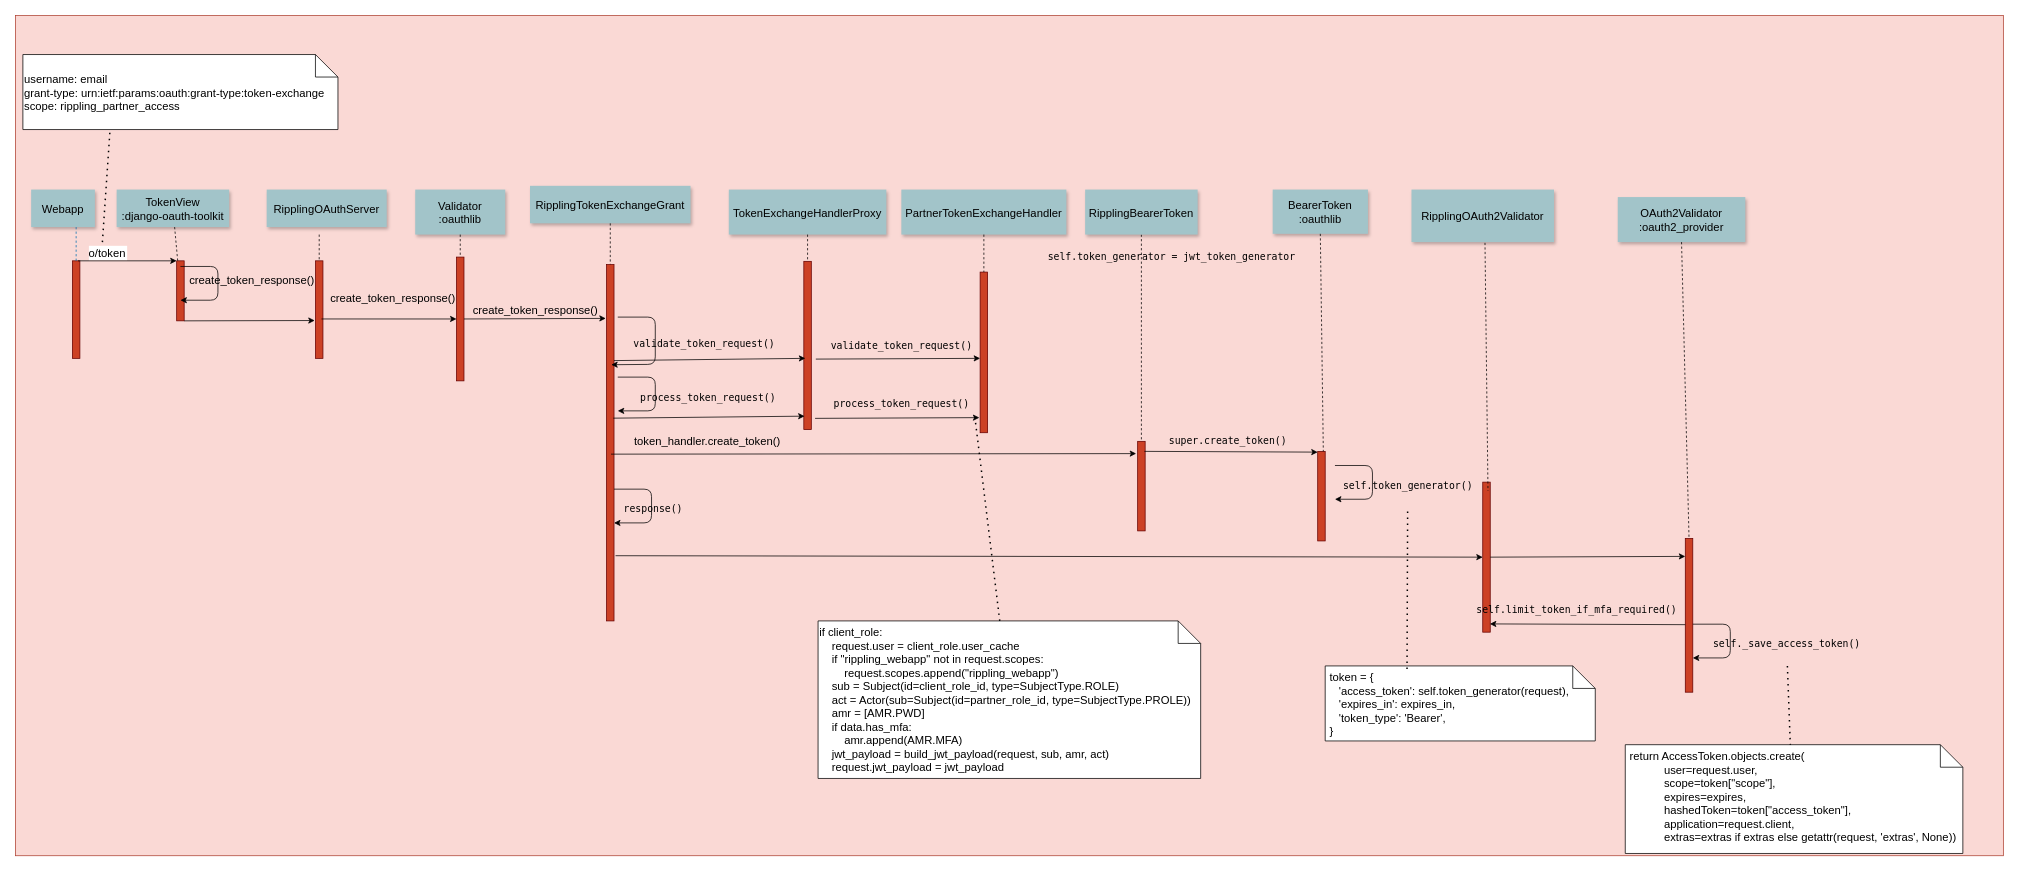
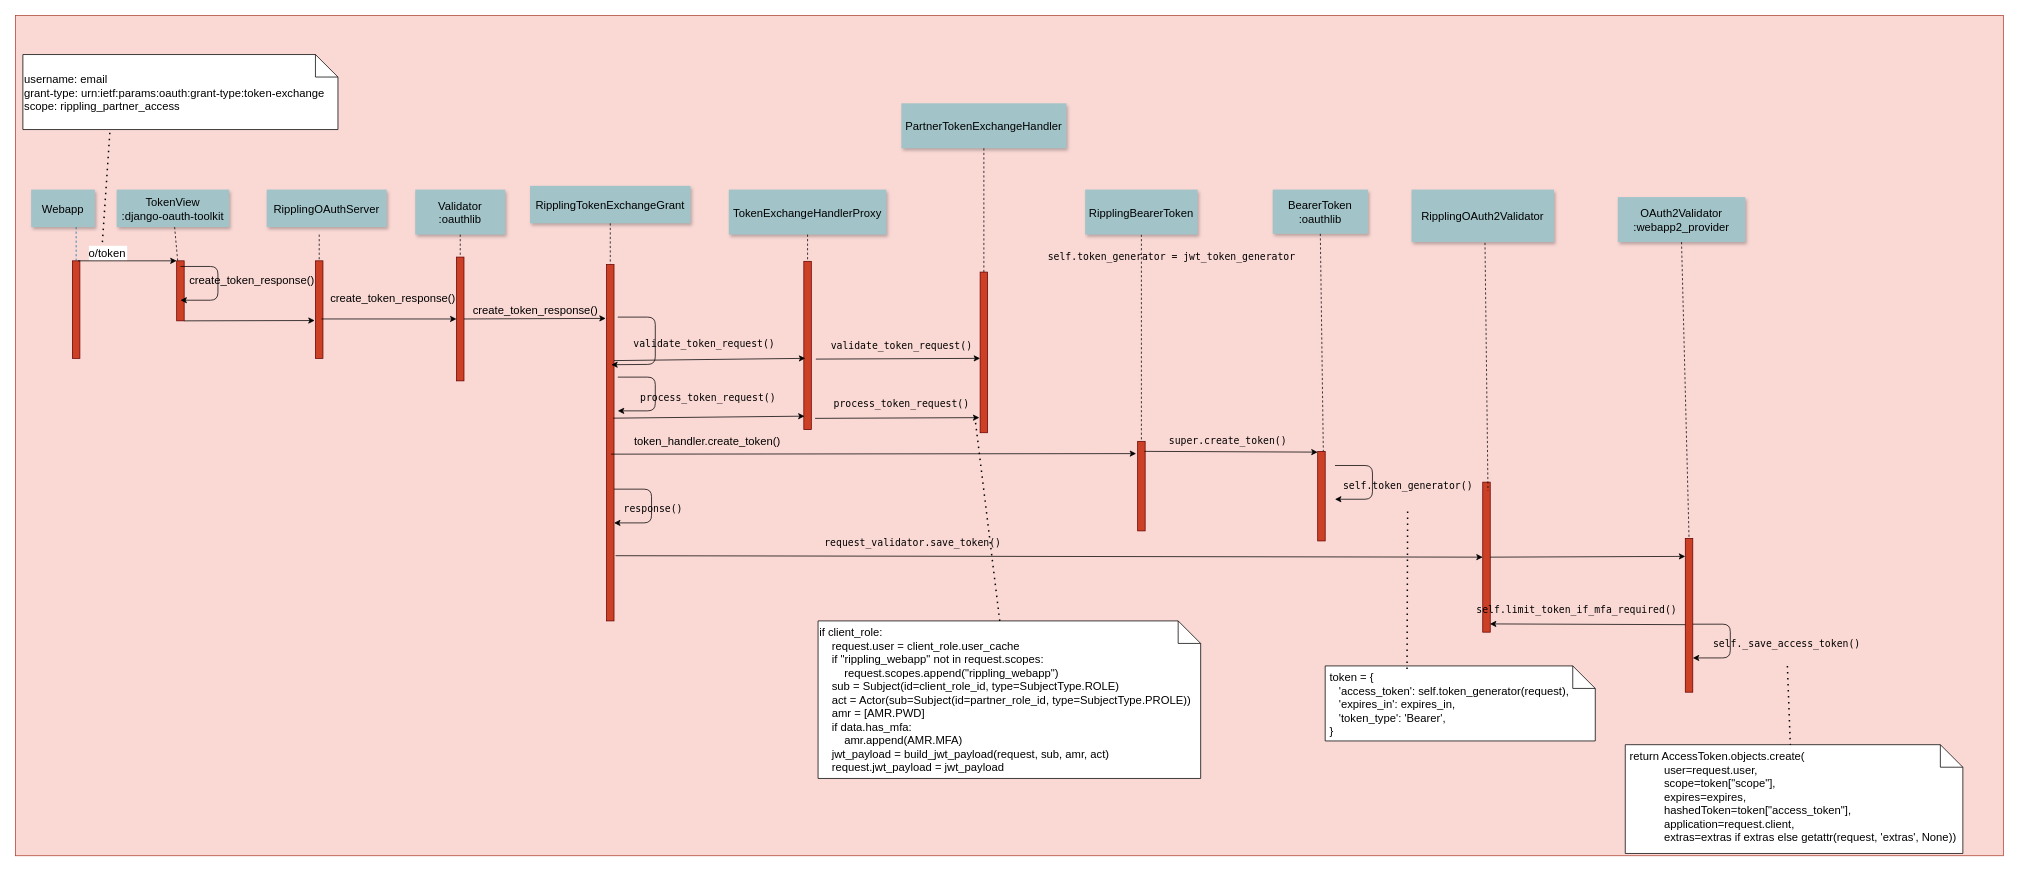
node "PartnerTokenExchangeHandler": moved (984, 212) -> (984, 126)
node "OAuth2Validator :oauth2_provider": label "OAuth2Validator :oauth2_provider" -> "OAuth2Validator :webapp2_provider"
node "request_validator.save_token()": added
